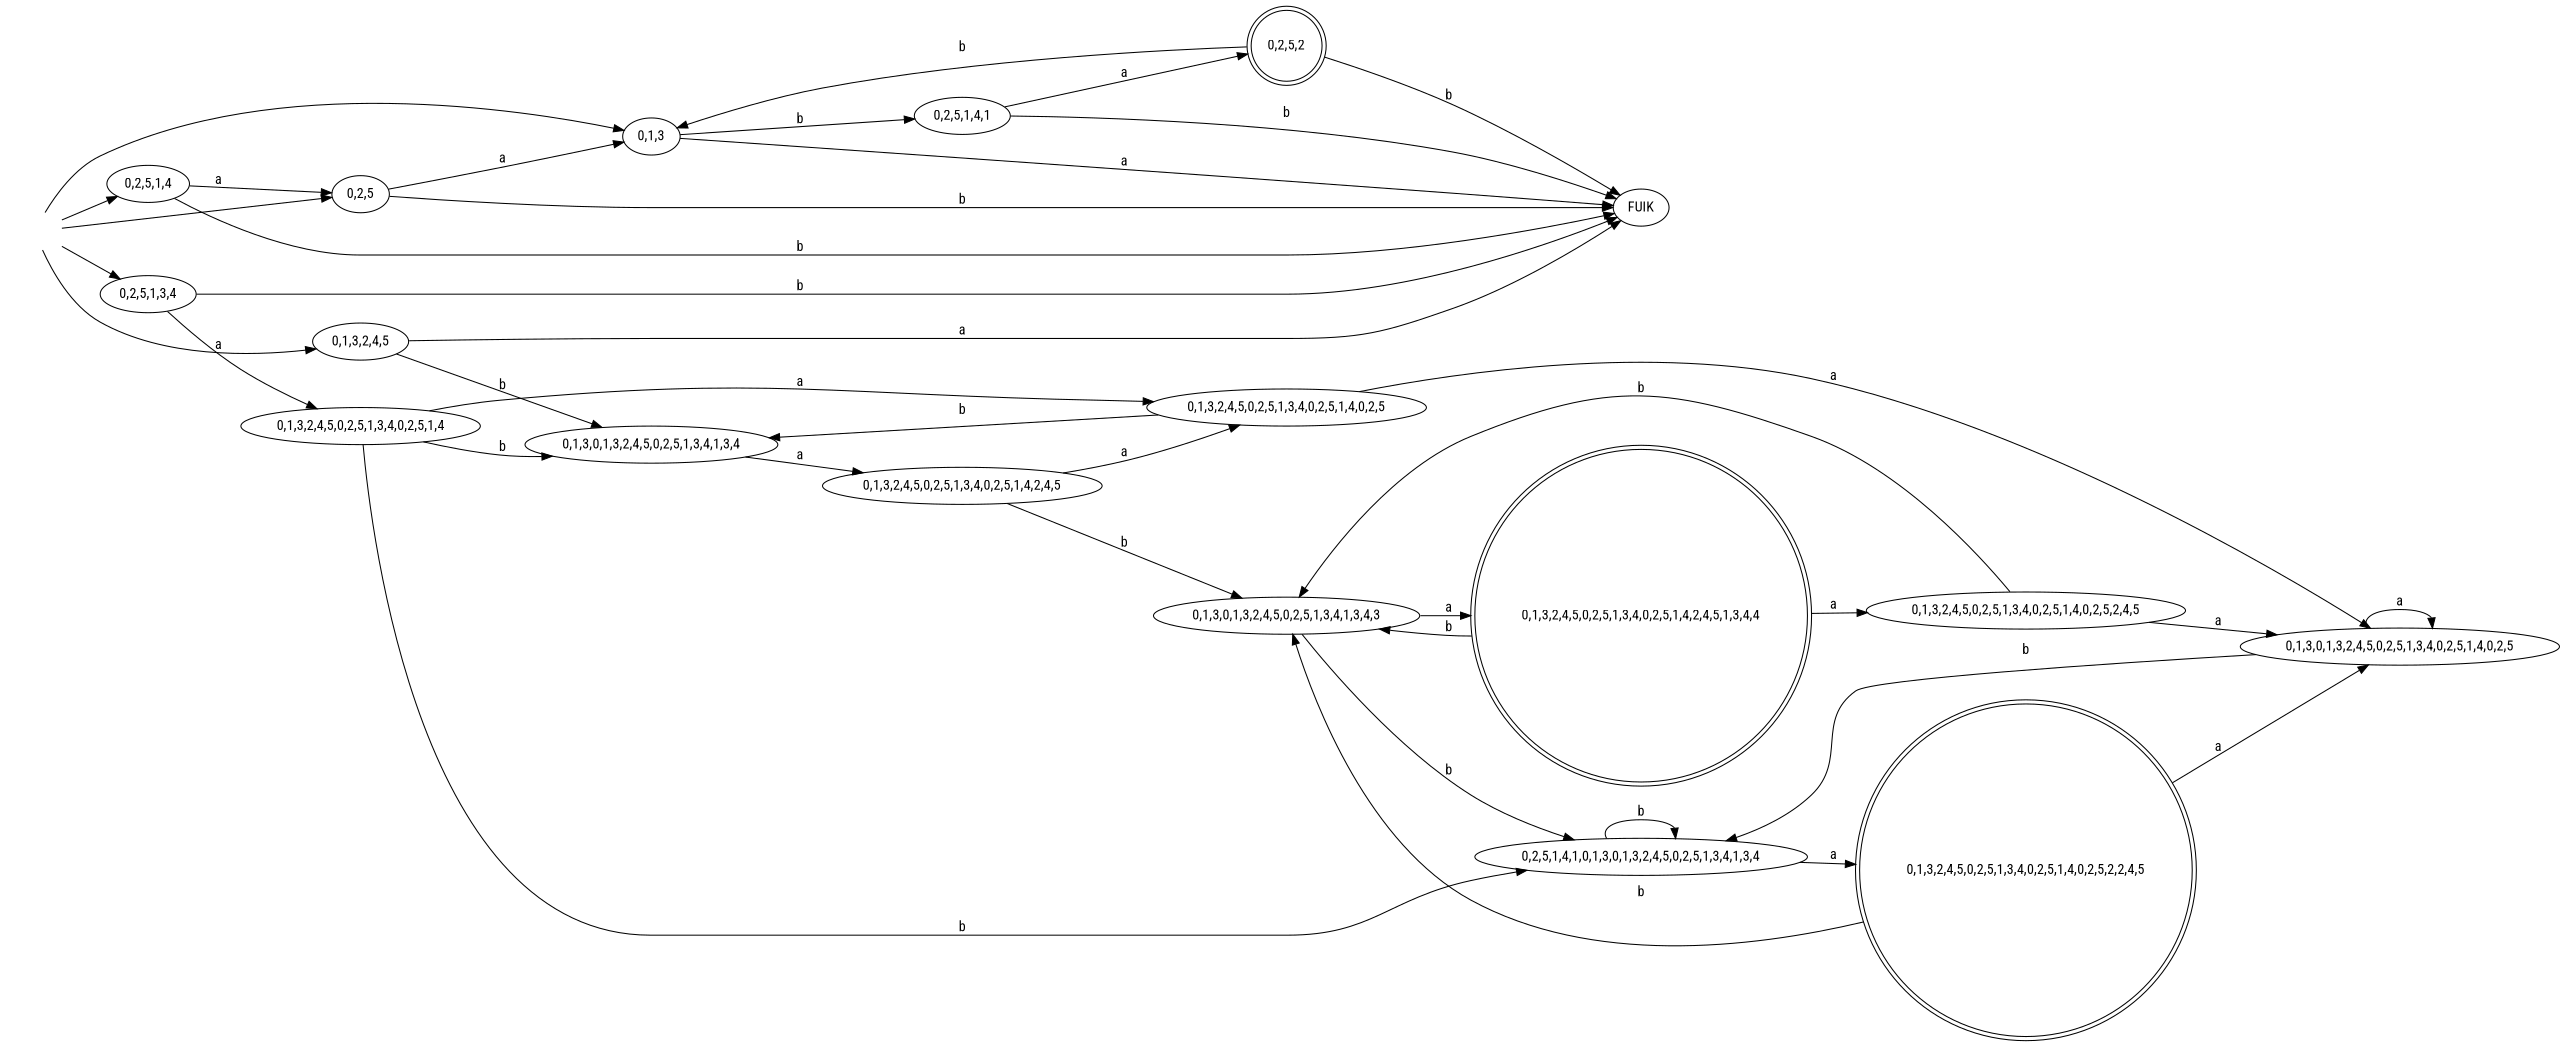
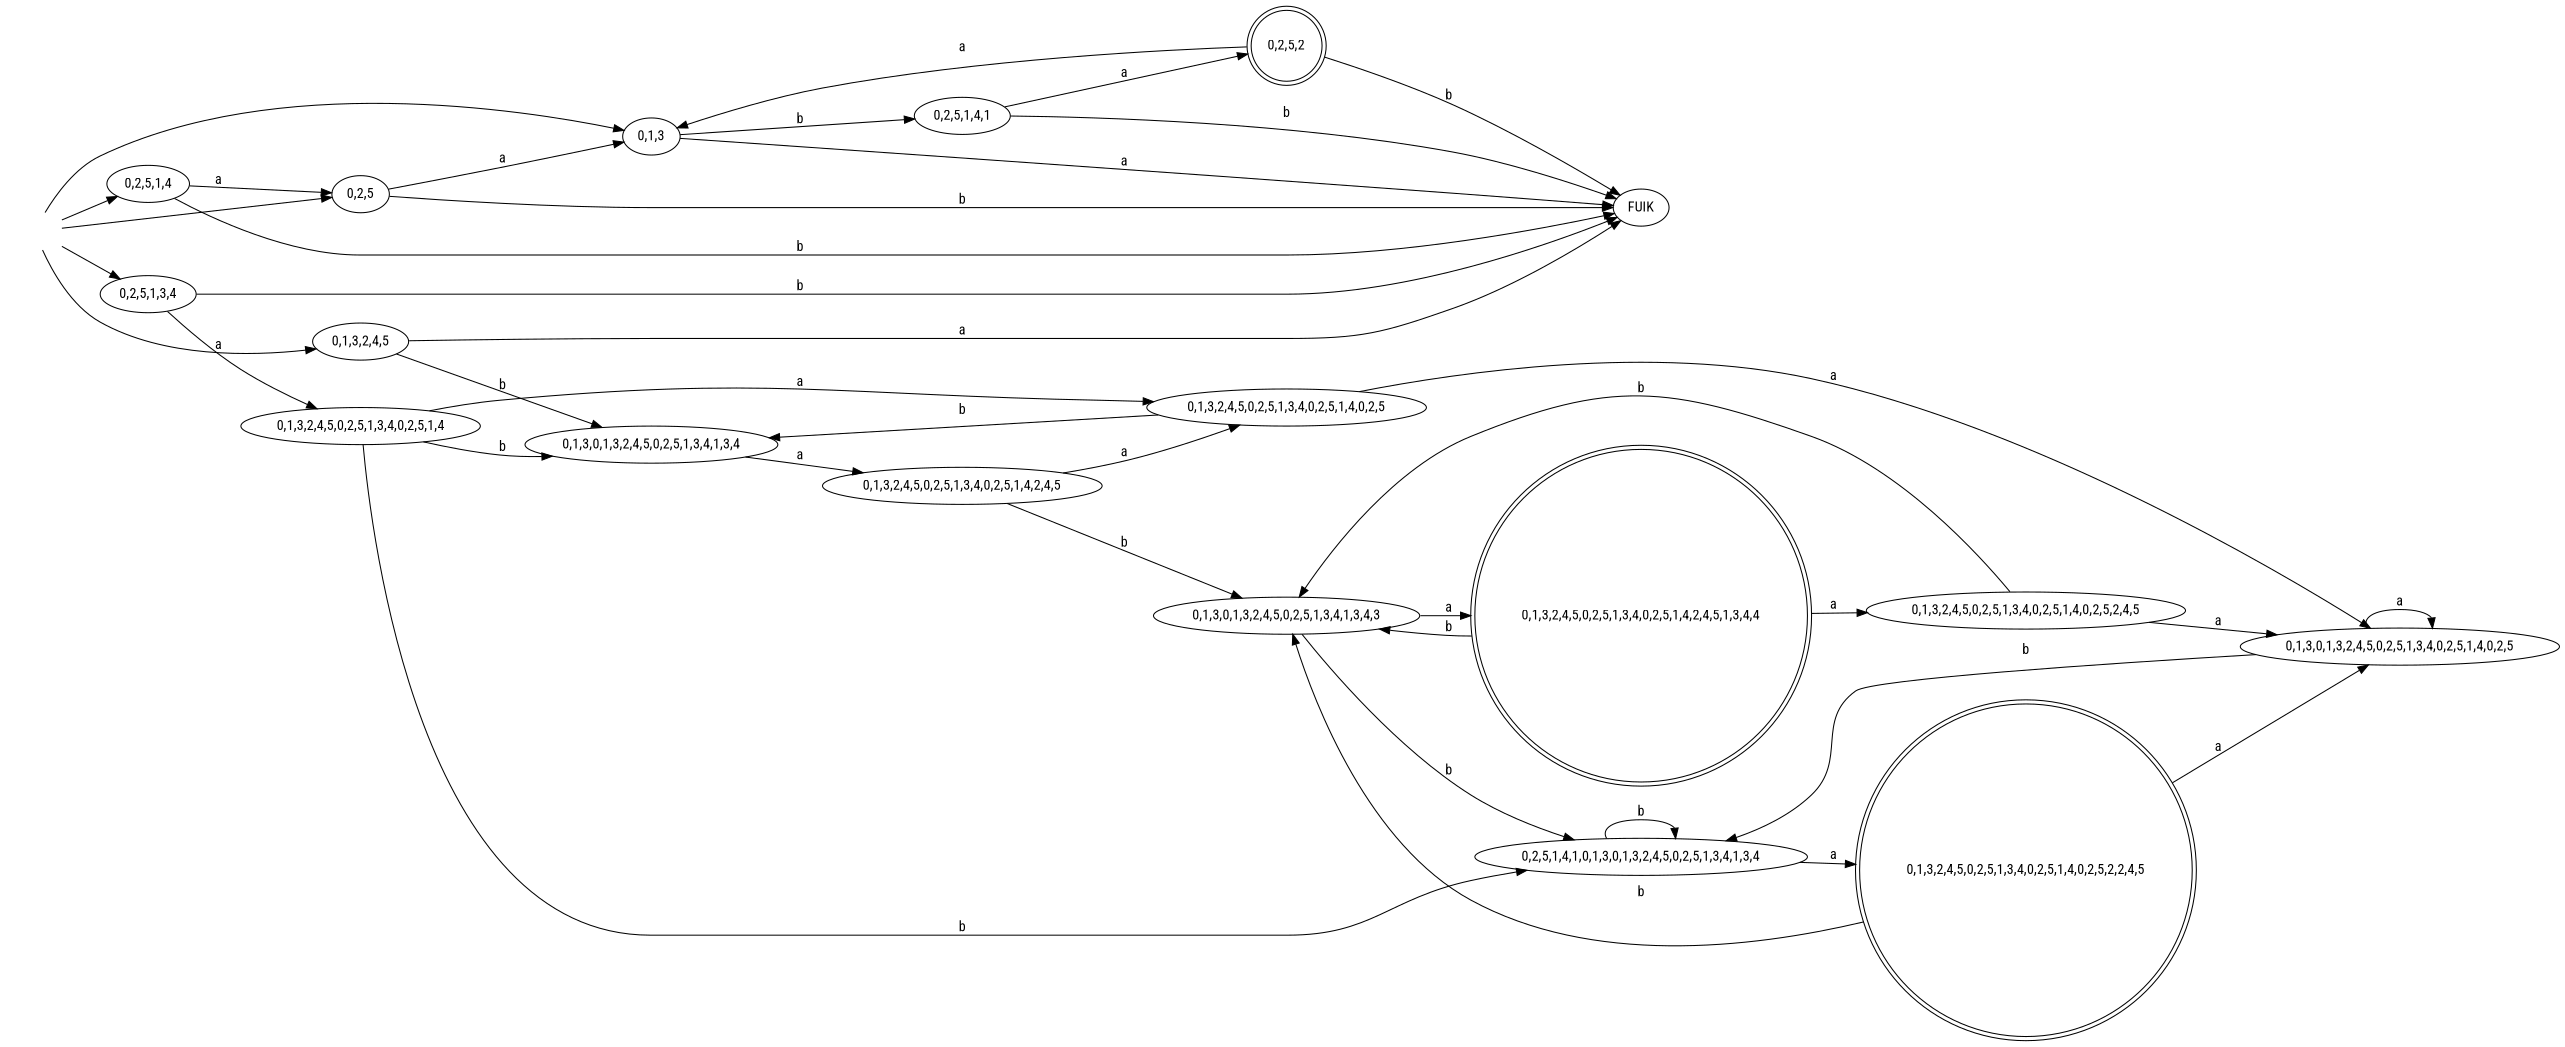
edge "0,2,5,2" -> "0,1,3": label "b" -> "a"
